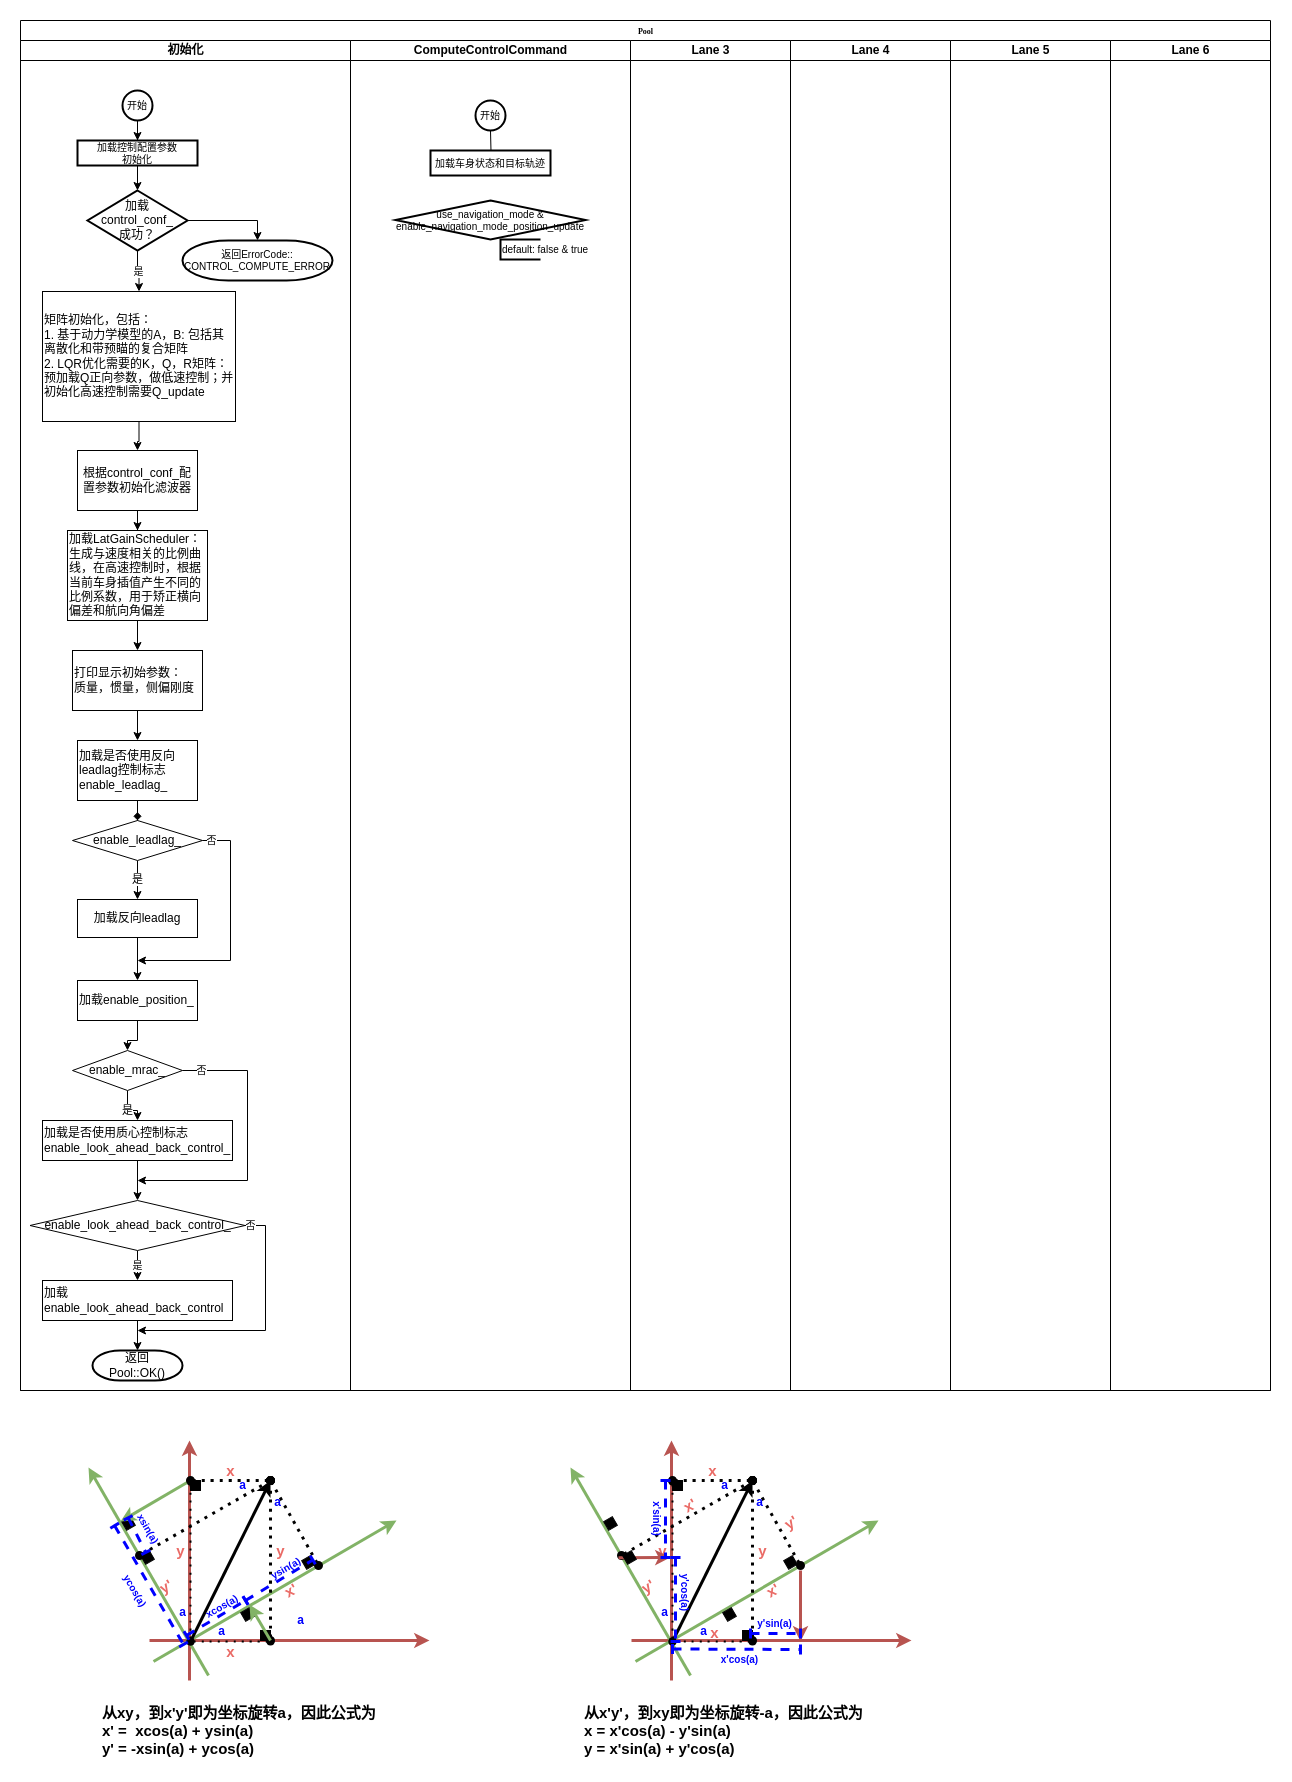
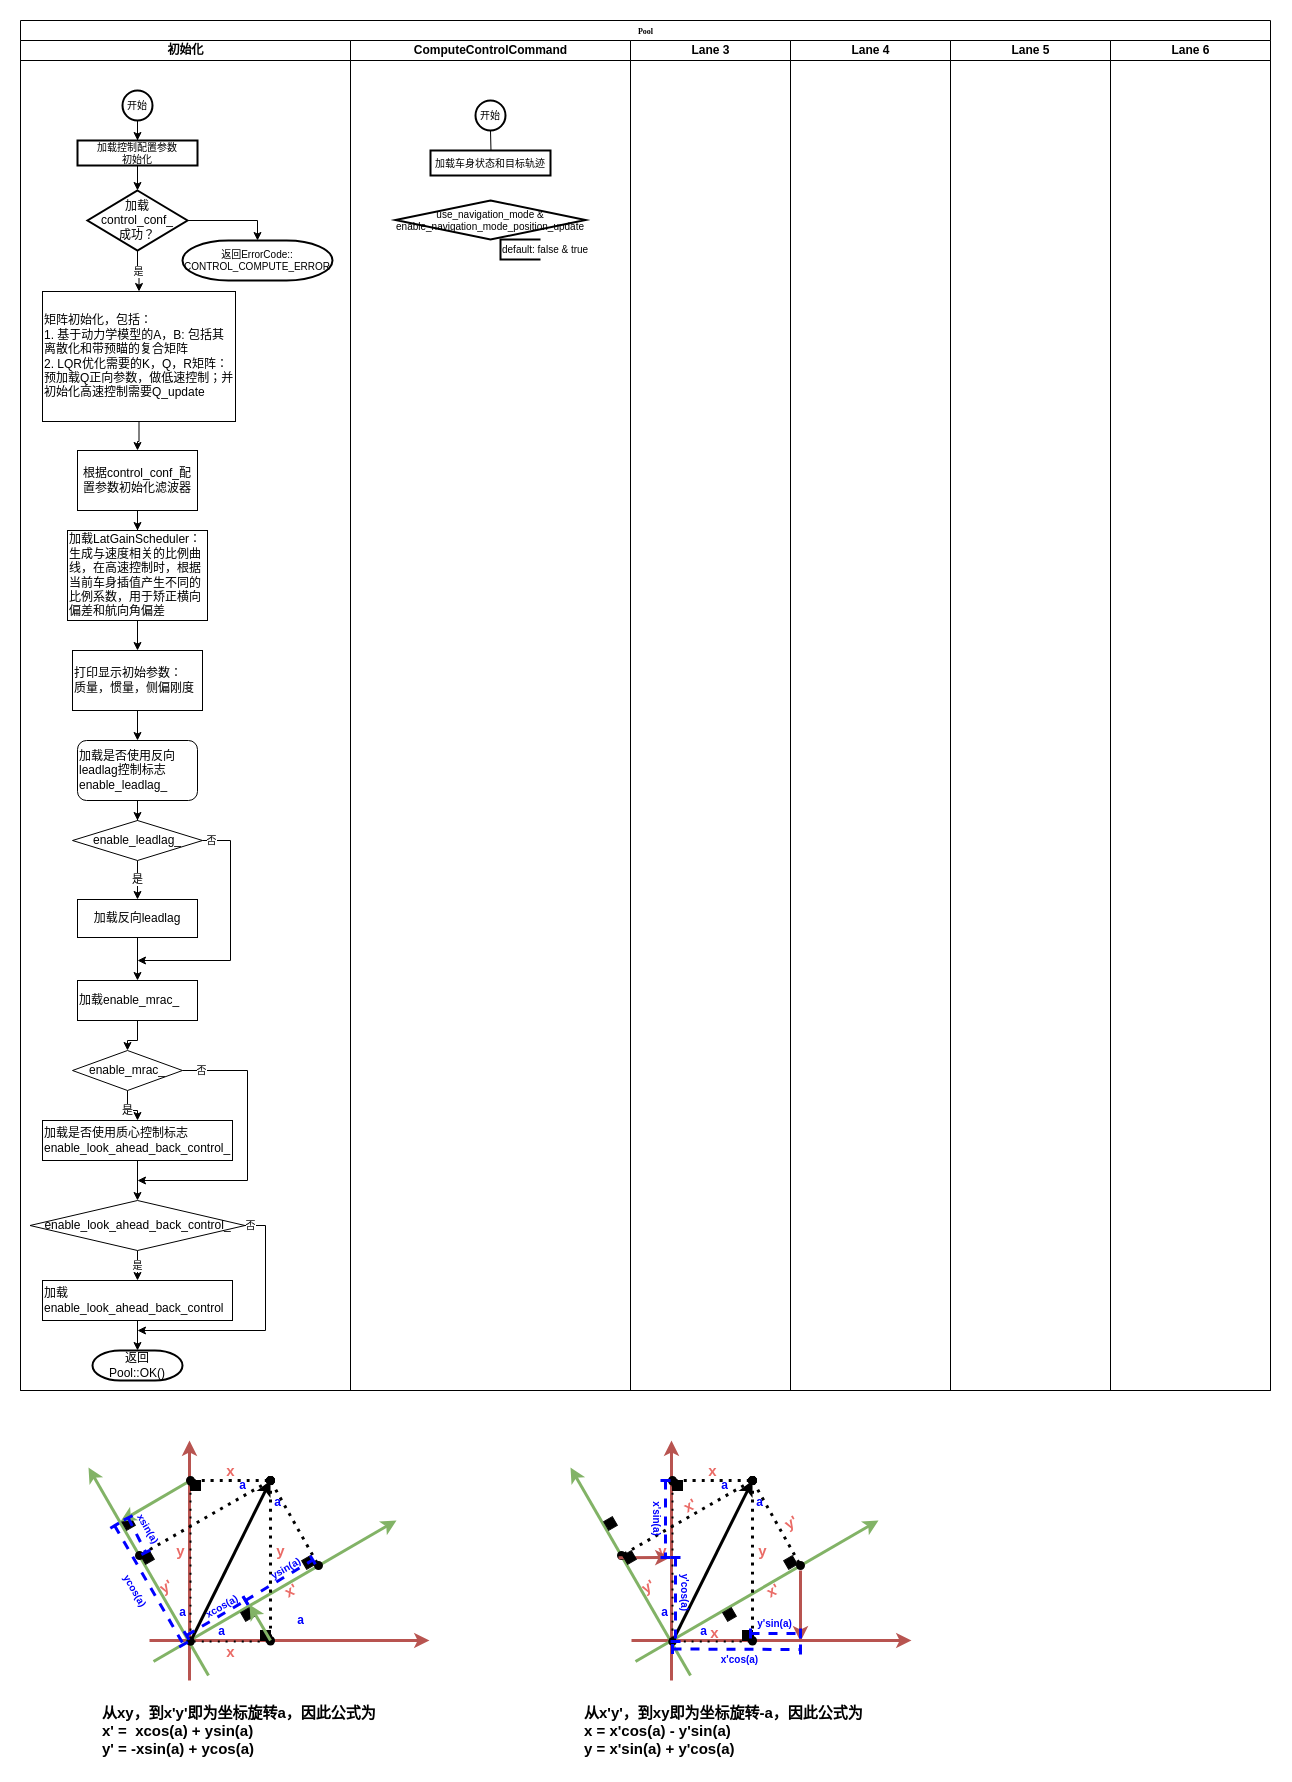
node "加载是否使用反向leadlag控制标志enable_leadlag_": shape rectangle -> rounded rectangle
edge "加载是否使用反向leadlag控制标志enable_leadlag_" -> "enable_leadlag_": arrowhead diamond -> classic
node "加载enable_position_": label "加载enable_position_" -> "加载enable_mrac_"
